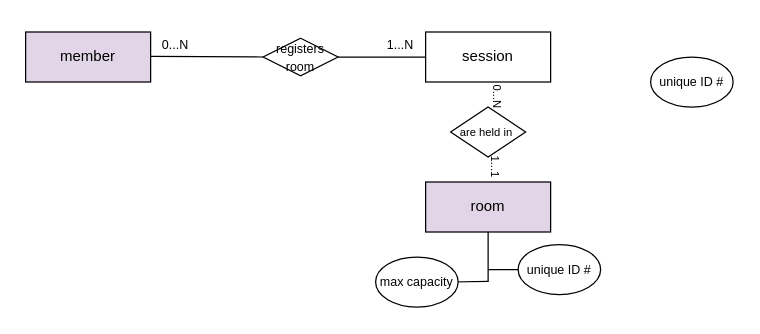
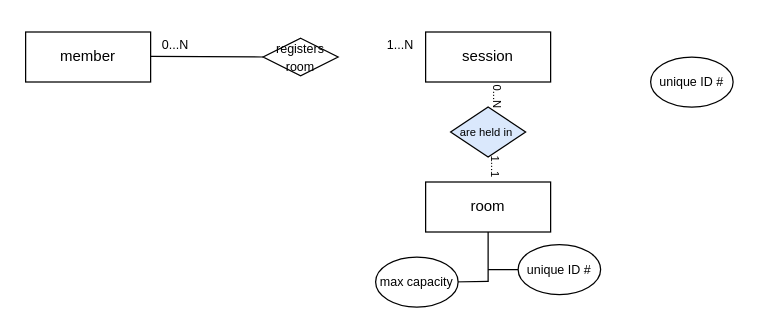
node "member": fillcolor #e1d5e7 -> #ffffff
edge "registers room" -- "session": removed
node "are held in": fillcolor #ffffff -> #dae8fc
node "room": fillcolor #e1d5e7 -> #ffffff
